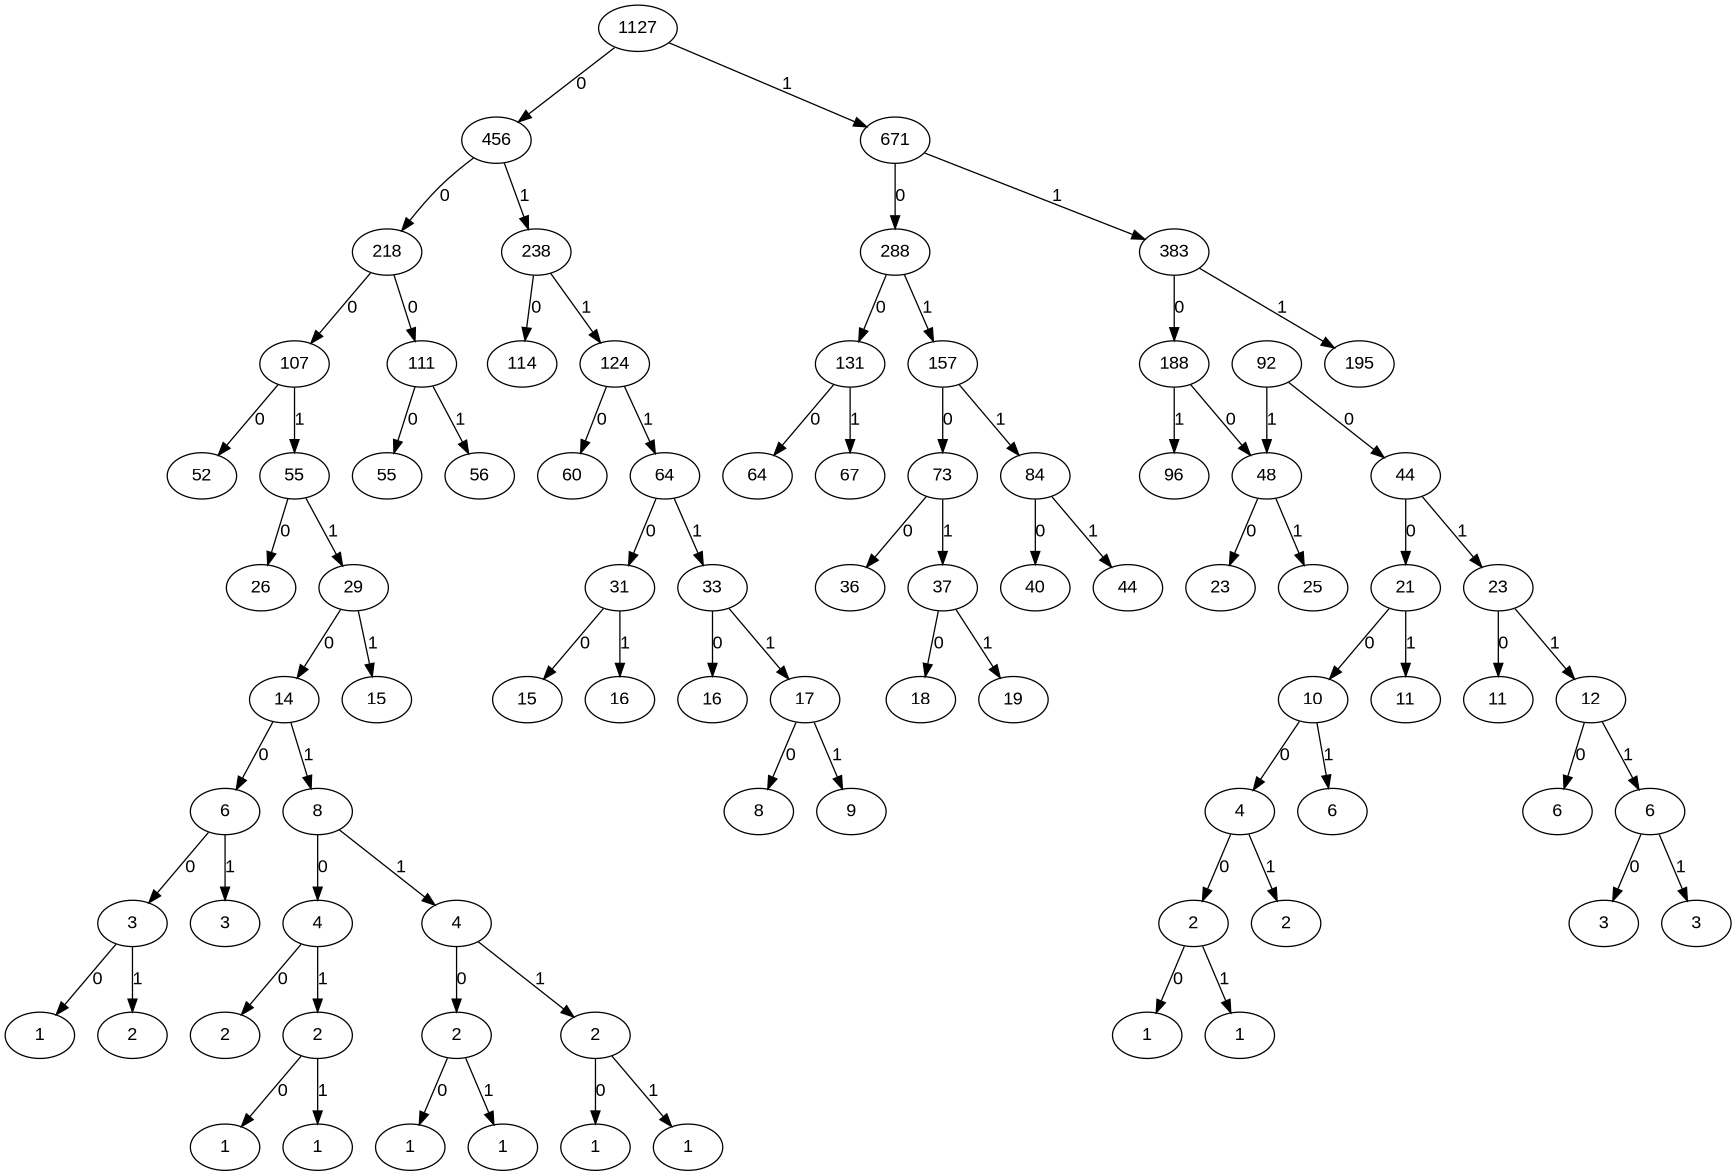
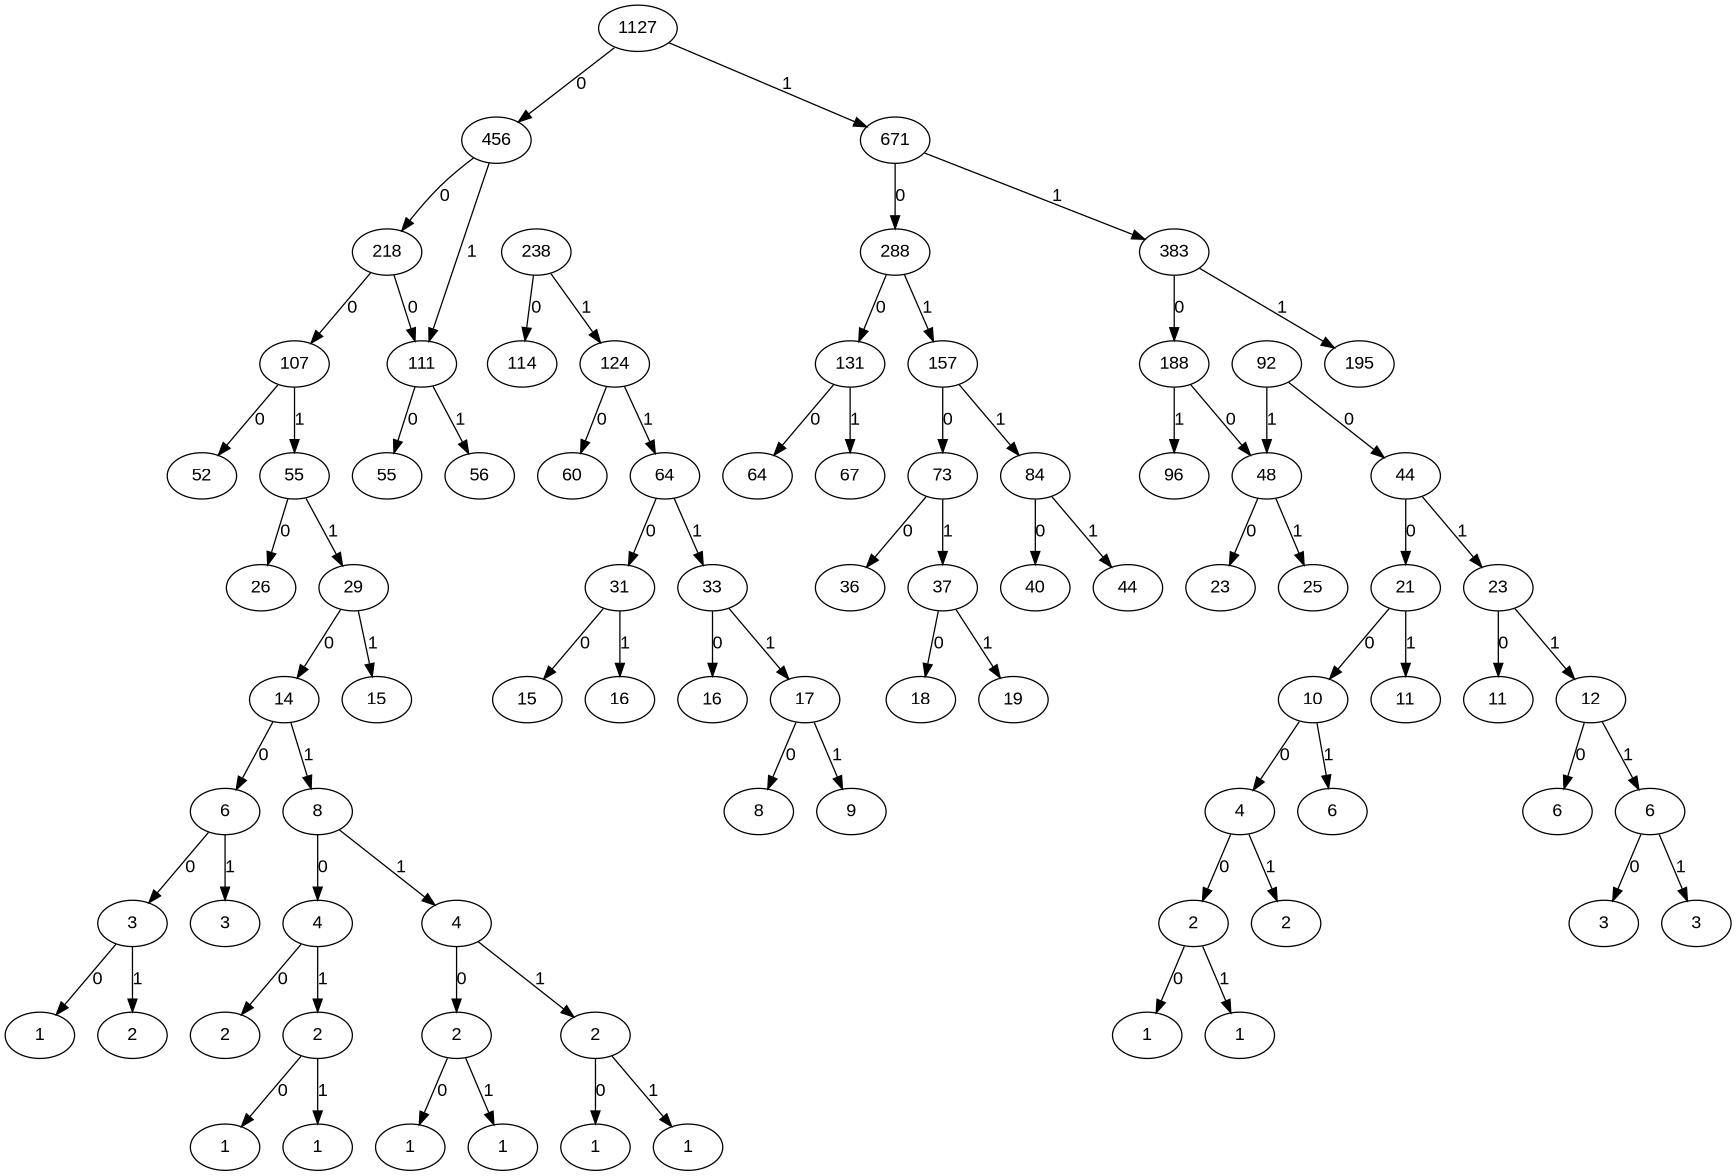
edge "456" -> "238": now "456" -> "111"
